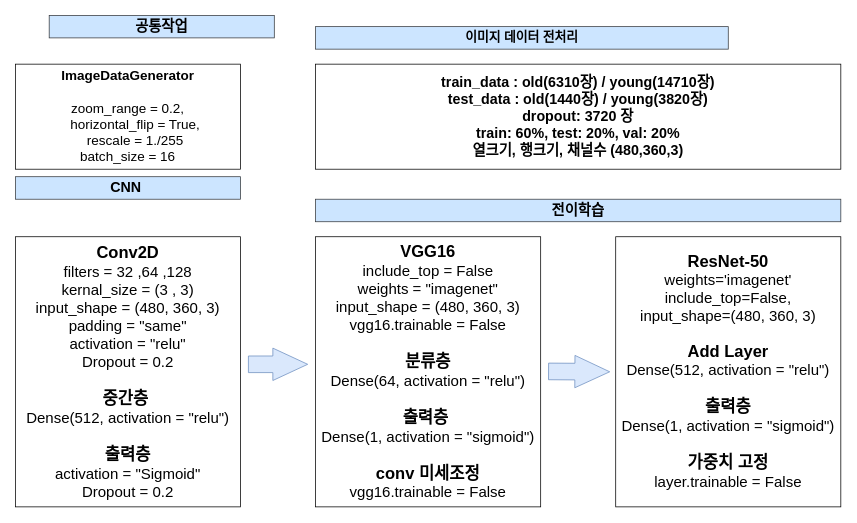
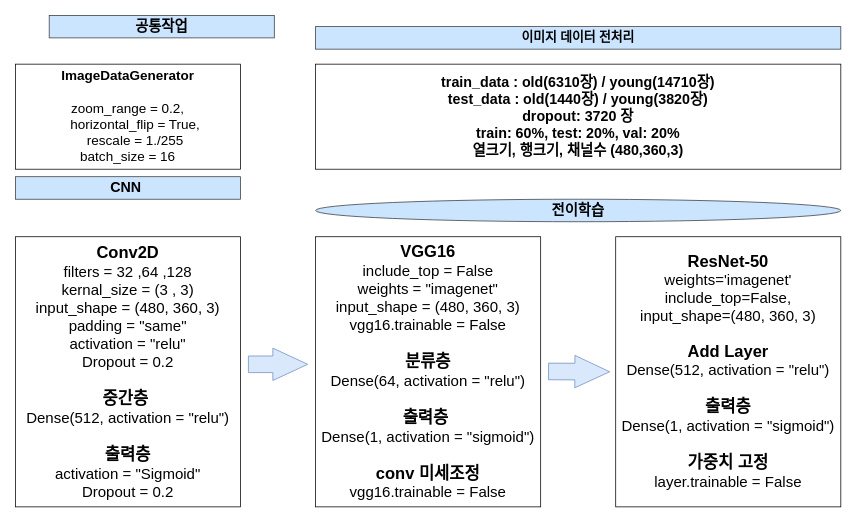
node "이미지 데이터 전처리": size 413x23 -> 525x23
node "전이학습": shape rectangle -> ellipse
